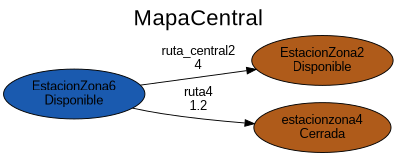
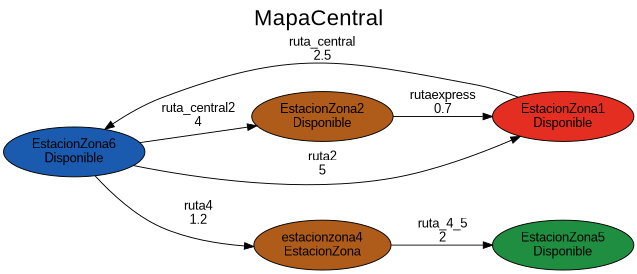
node "EstacionZona1 Disponible": added
node "estacionzona4 Cerrada": label "estacionzona4 Cerrada" -> "estacionzona4 EstacionZona"
node "EstacionZona5 Disponible": added
